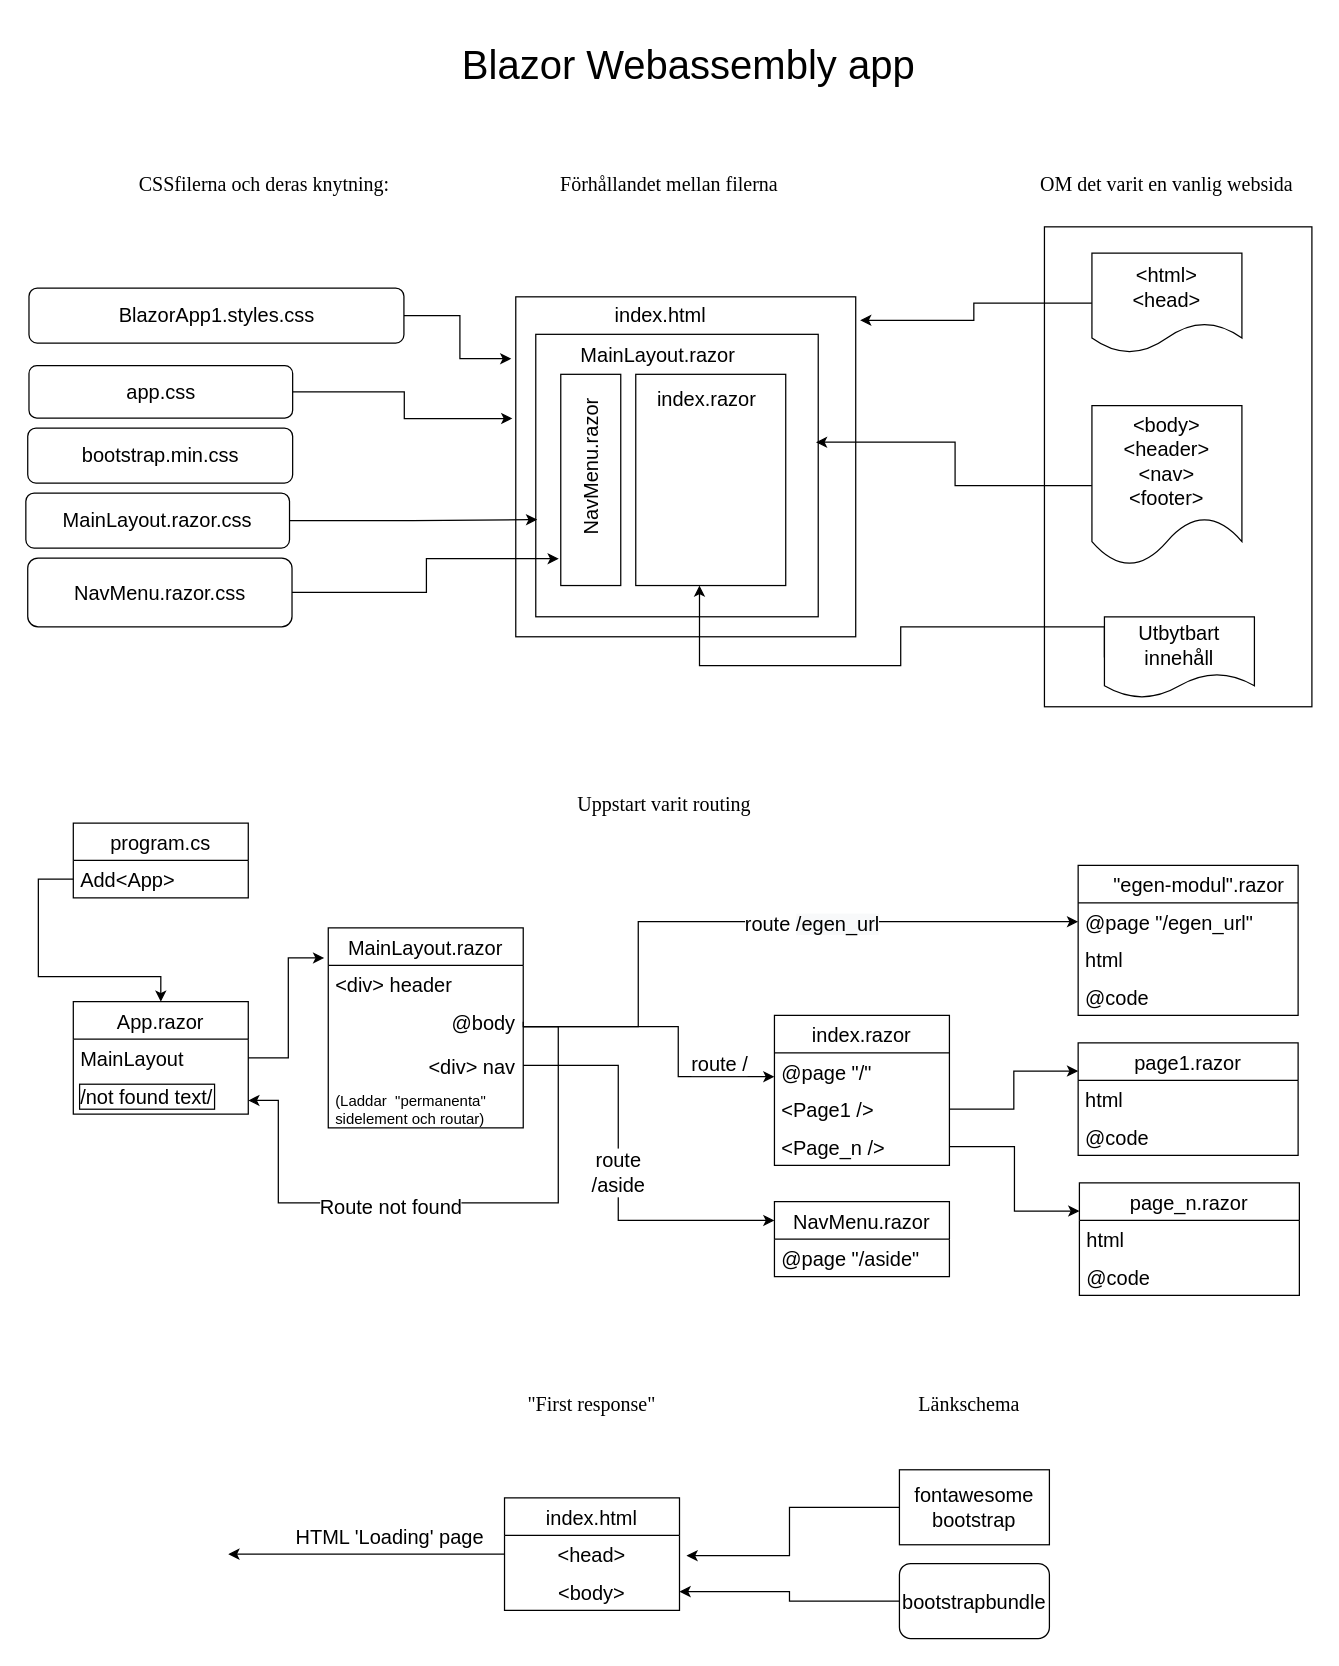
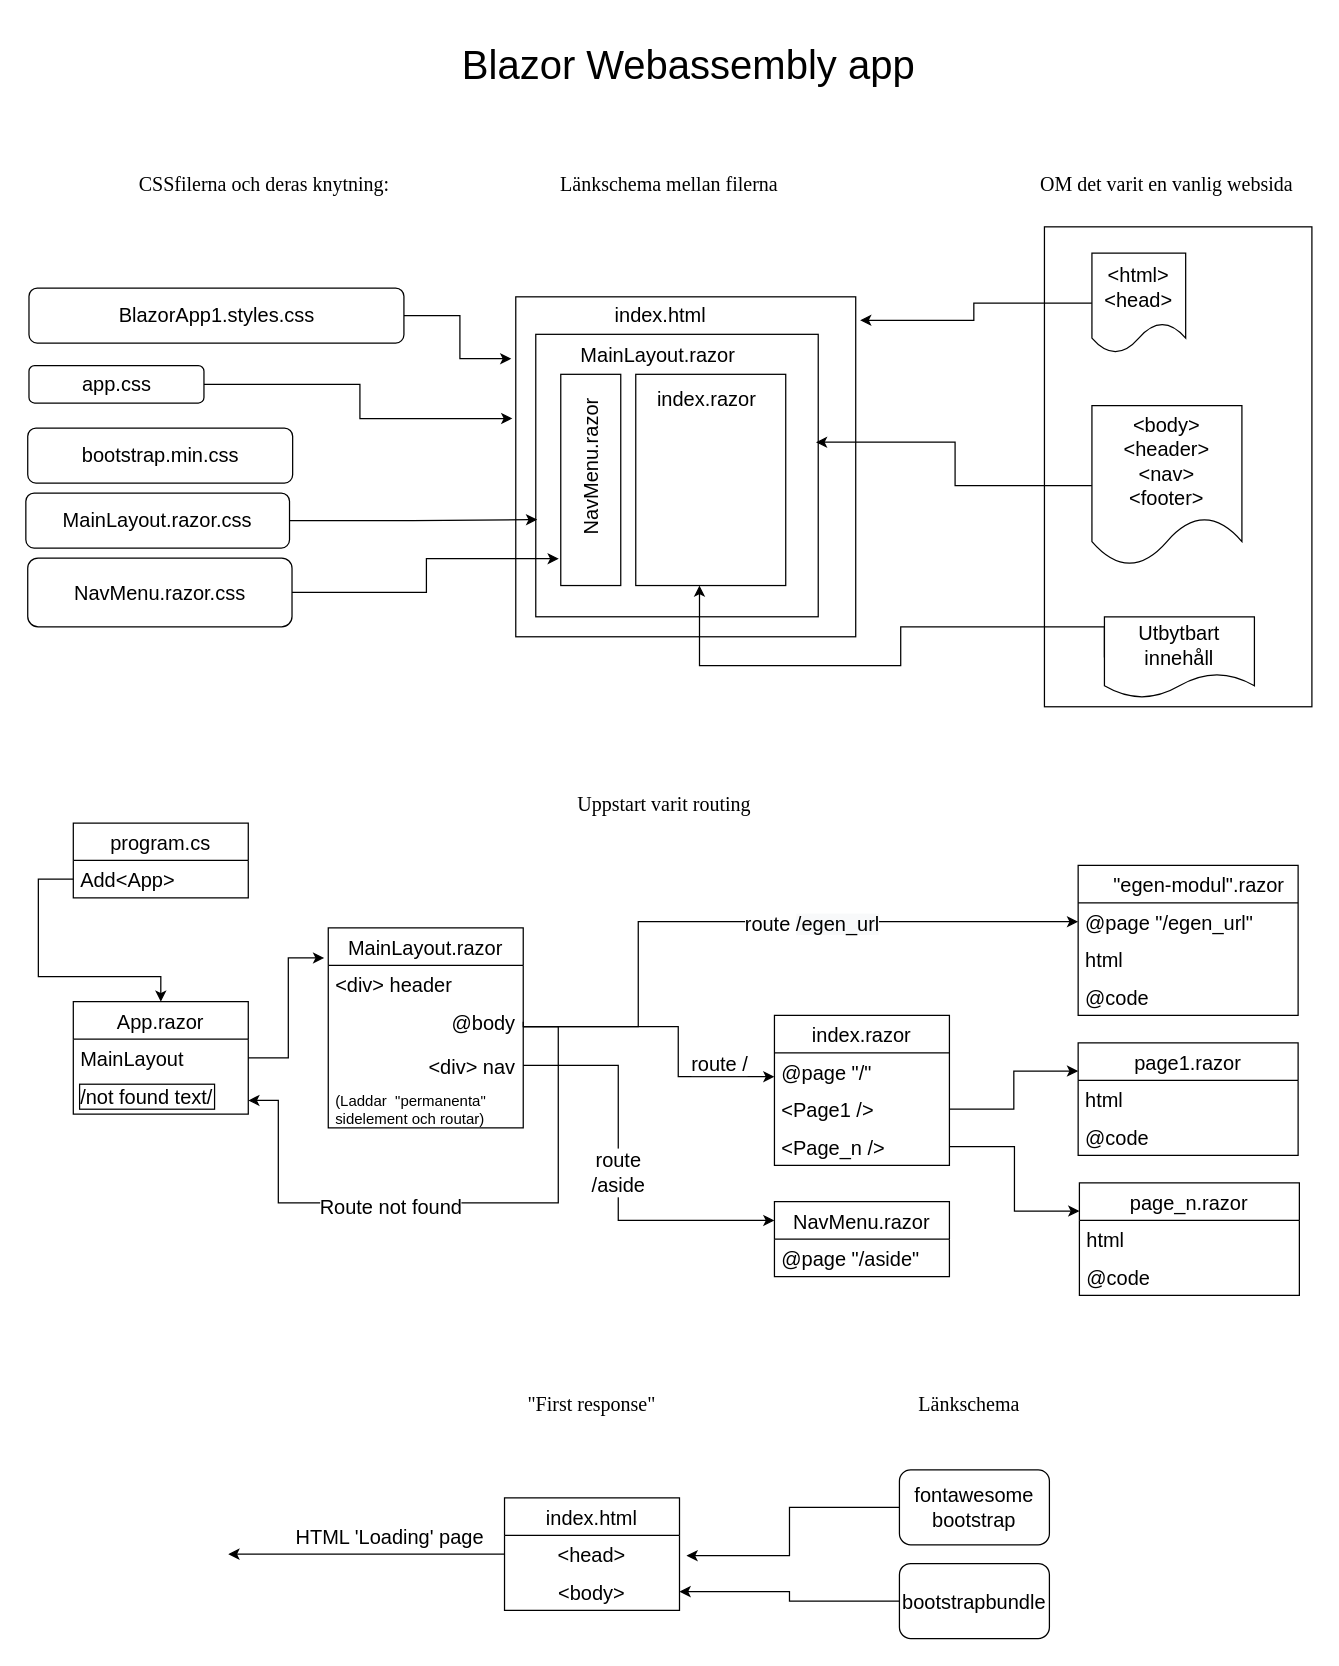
node "Förhållandet mellan filerna": label "Förhållandet mellan filerna" -> "Länkschema mellan filerna"
node "<html> <head>": size 150x100 -> 94x100
node "app.css": size 264x53 -> 175x38
node "fontawesomebootstrap": shape rectangle -> rounded rectangle
